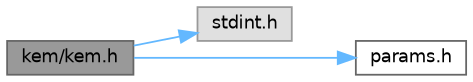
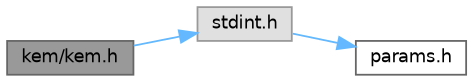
edge "kem/kem.h" -> "params.h": now "stdint.h" -> "params.h"
